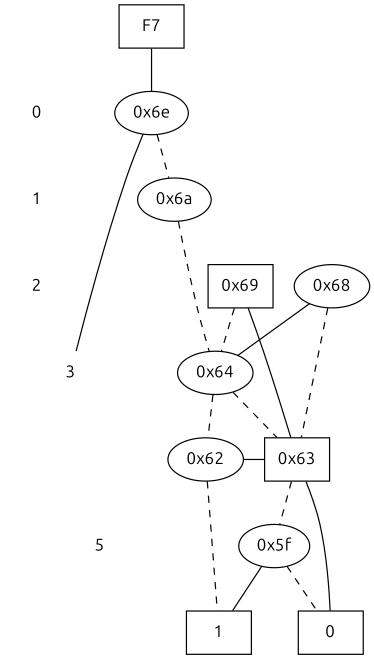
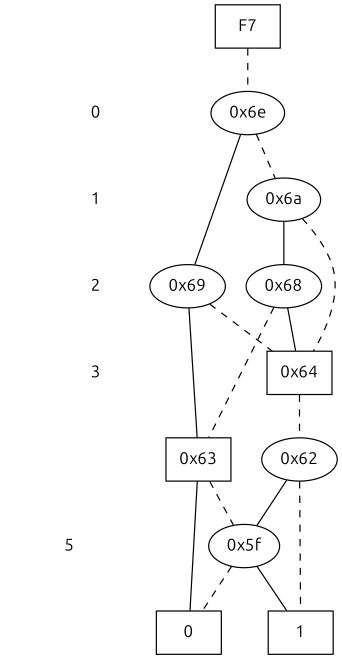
edge "F7" -- "0x6e": style solid -> dashed
edge "0x6e" -- "3": now "0x6e" -- "0x69"
edge "0x6a" -- "0x68": added
node "0x69": shape box -> ellipse
node "0x64": shape ellipse -> box
edge "0x64" -- "0x63": removed
edge "0x62" -- "0x63": now "0x62" -- "0x5f"
